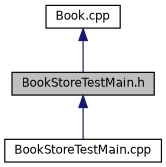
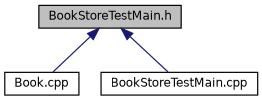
edge "BookStoreTestMain.h" -> "Book.cpp": reversed
